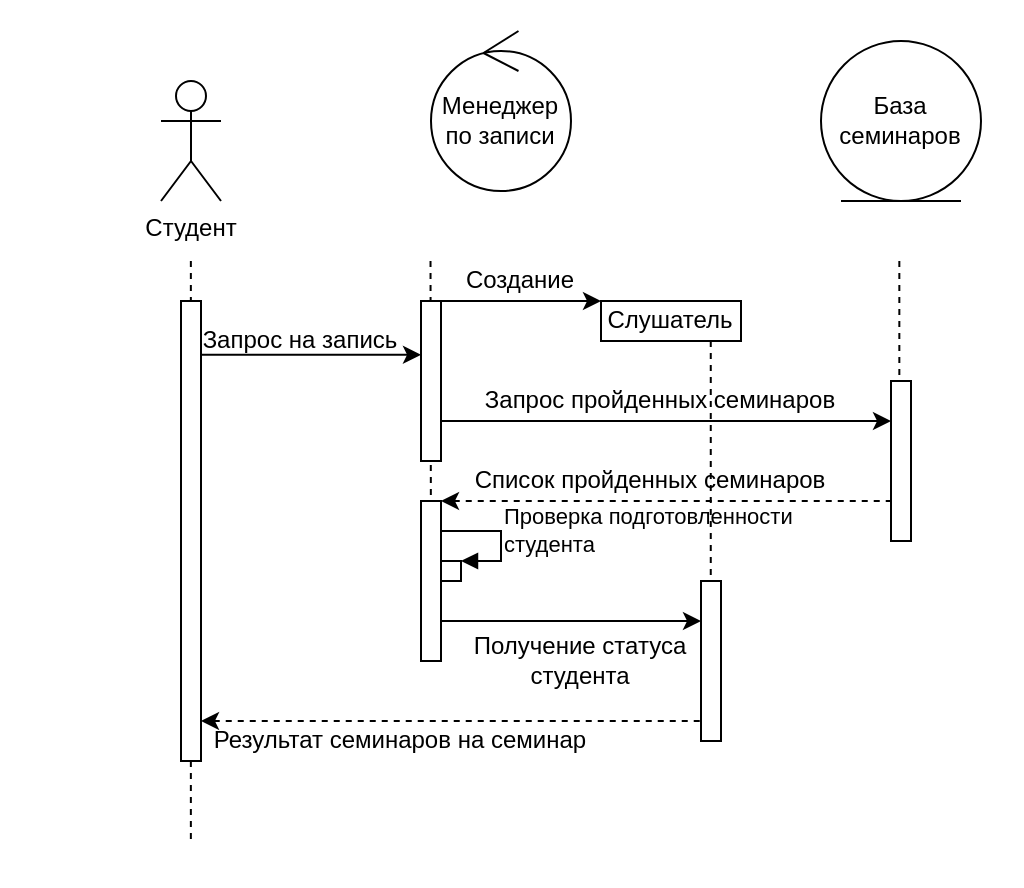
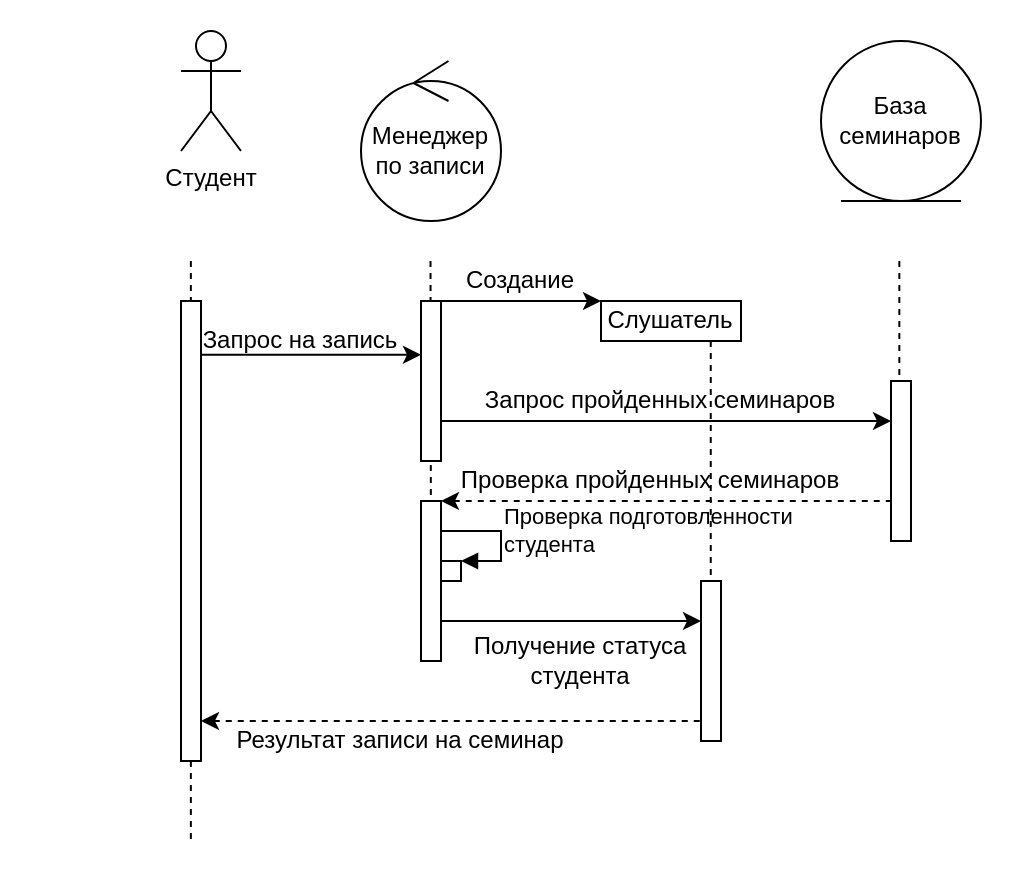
node "Менеджер по записи": moved (501, 111) -> (431, 141)
node "Студент": moved (191, 141) -> (211, 91)
node "Список пройденных семинаров": label "Список пройденных семинаров" -> "Проверка пройденных семинаров"
node "Результат семинаров на семинар": label "Результат семинаров на семинар" -> "Результат записи на семинар"
